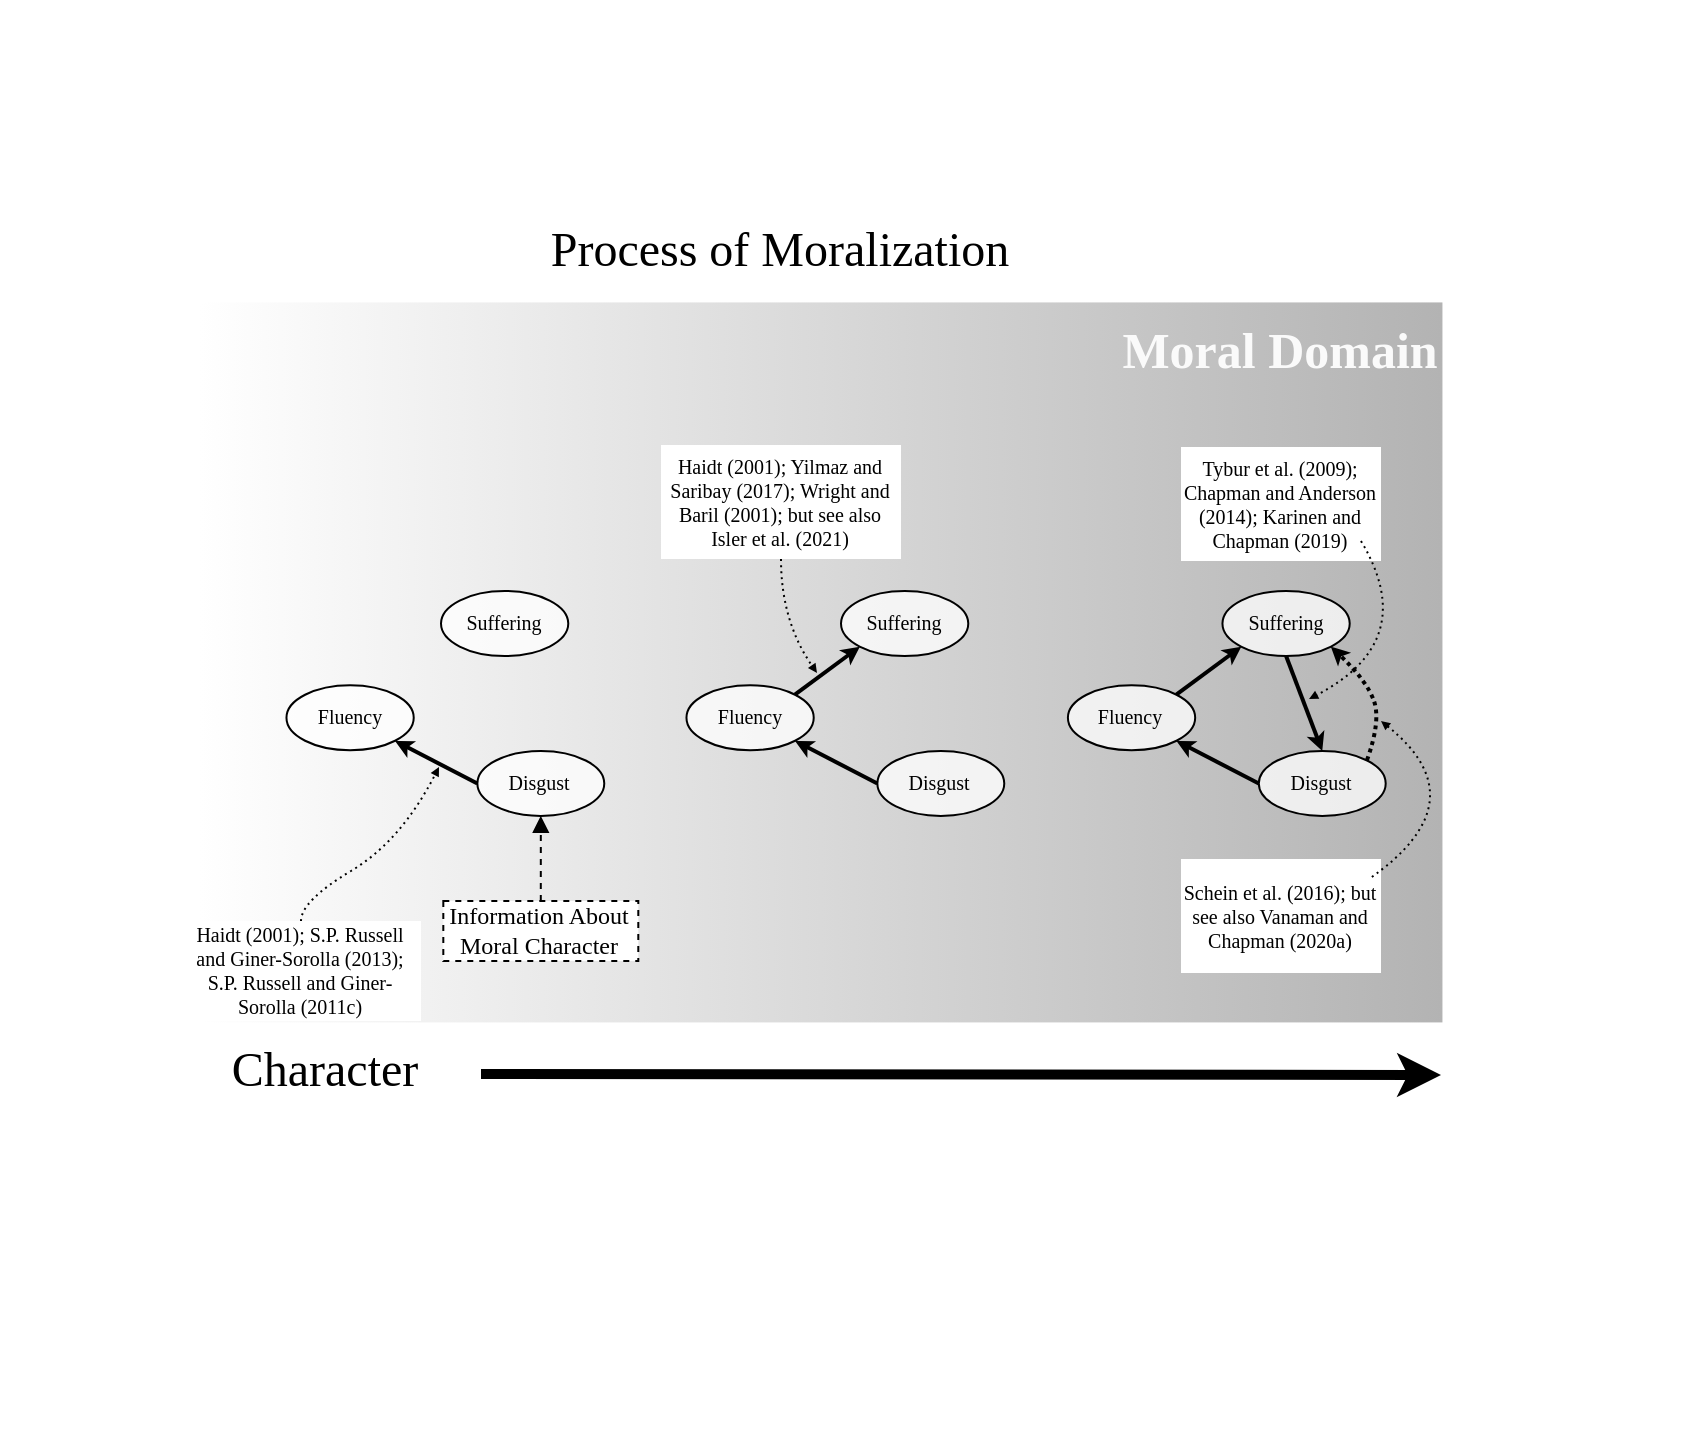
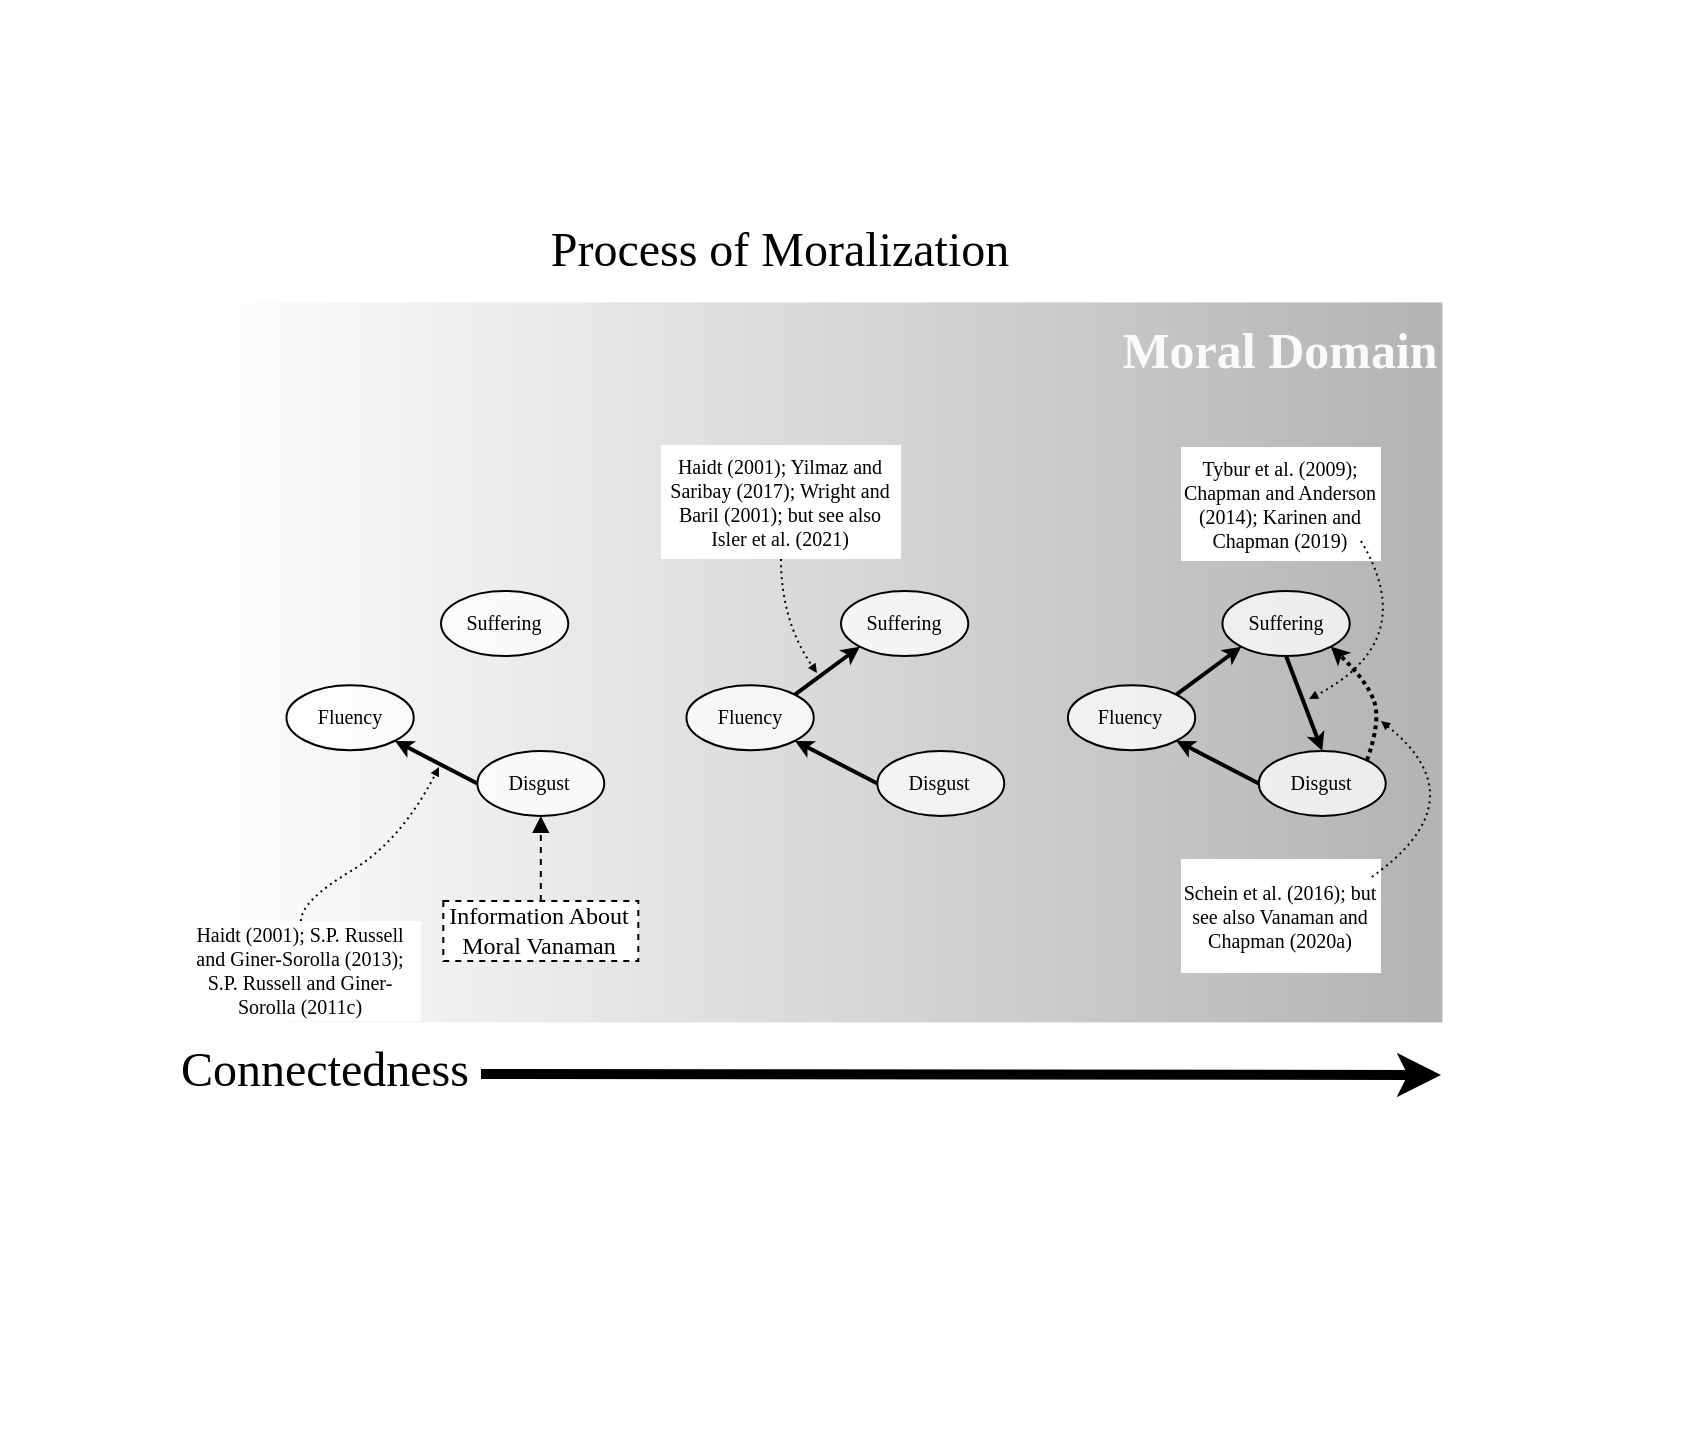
node "Information About Moral Character": label "Information About Moral Character" -> "Information About Moral Vanaman"
node "Character": label "Character" -> "Connectedness"
